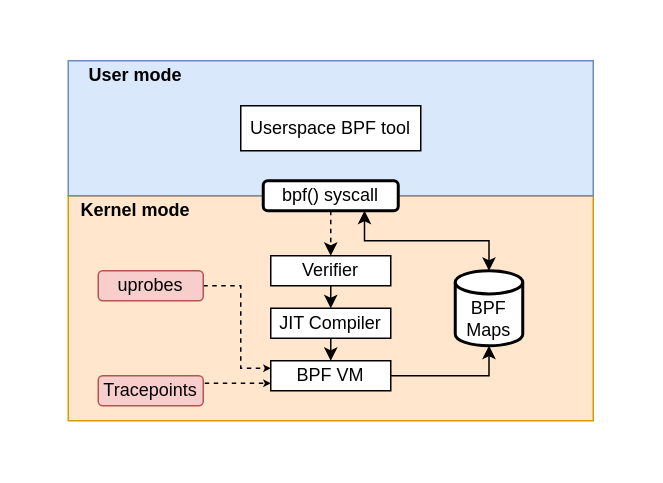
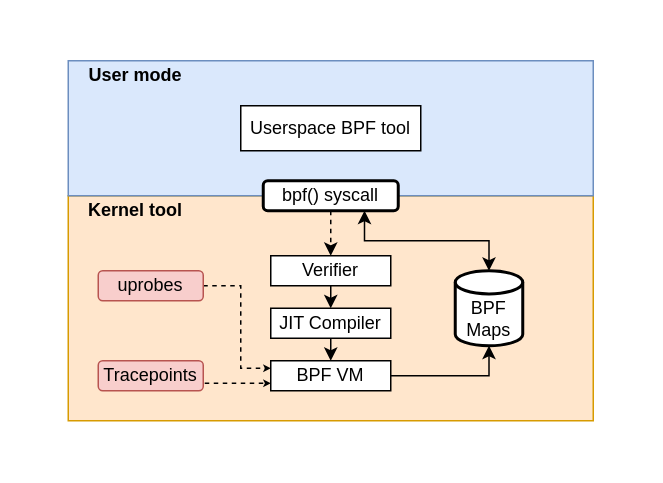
node "Kernel mode": label "Kernel mode" -> "Kernel tool"
node "Tracepoints": moved (151, 391) -> (151, 376)
